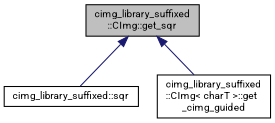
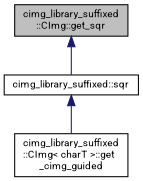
edge "cimg_library_suffixed ::CImg< charT >::get _cimg_guided" -> "cimg_library_suffixed ::CImg::get_sqr": now "cimg_library_suffixed ::CImg< charT >::get _cimg_guided" -> "cimg_library_suffixed::sqr"
